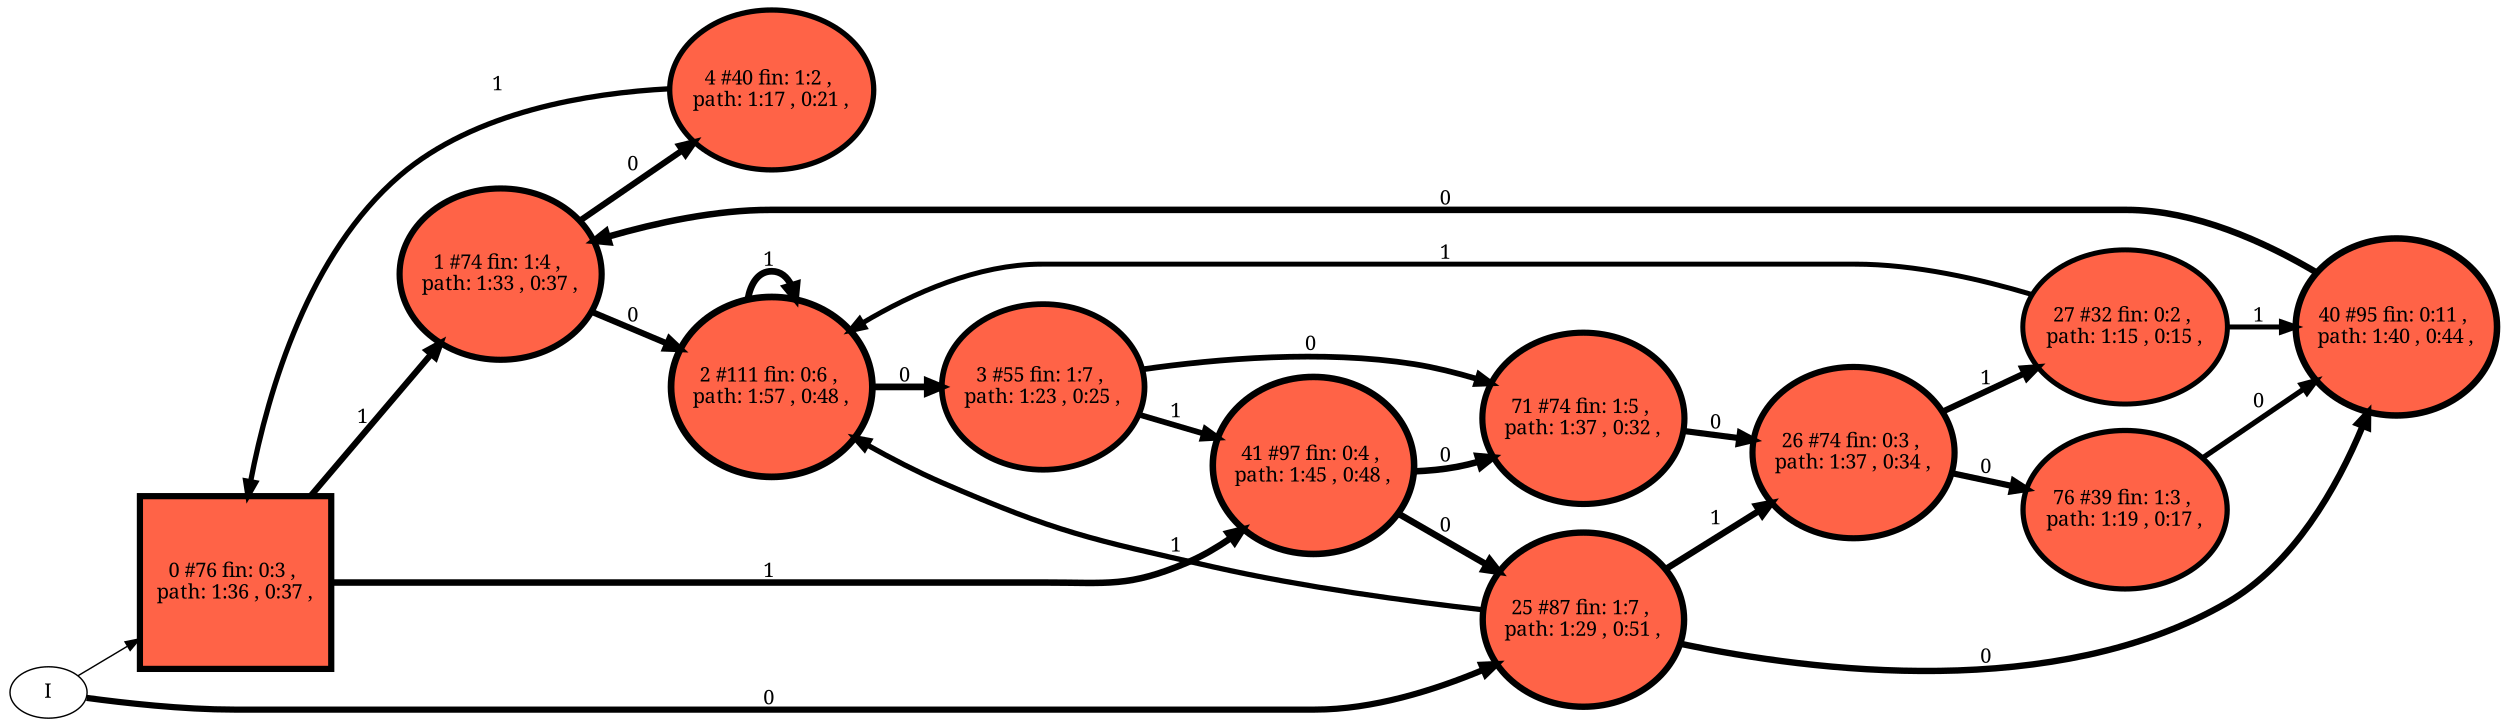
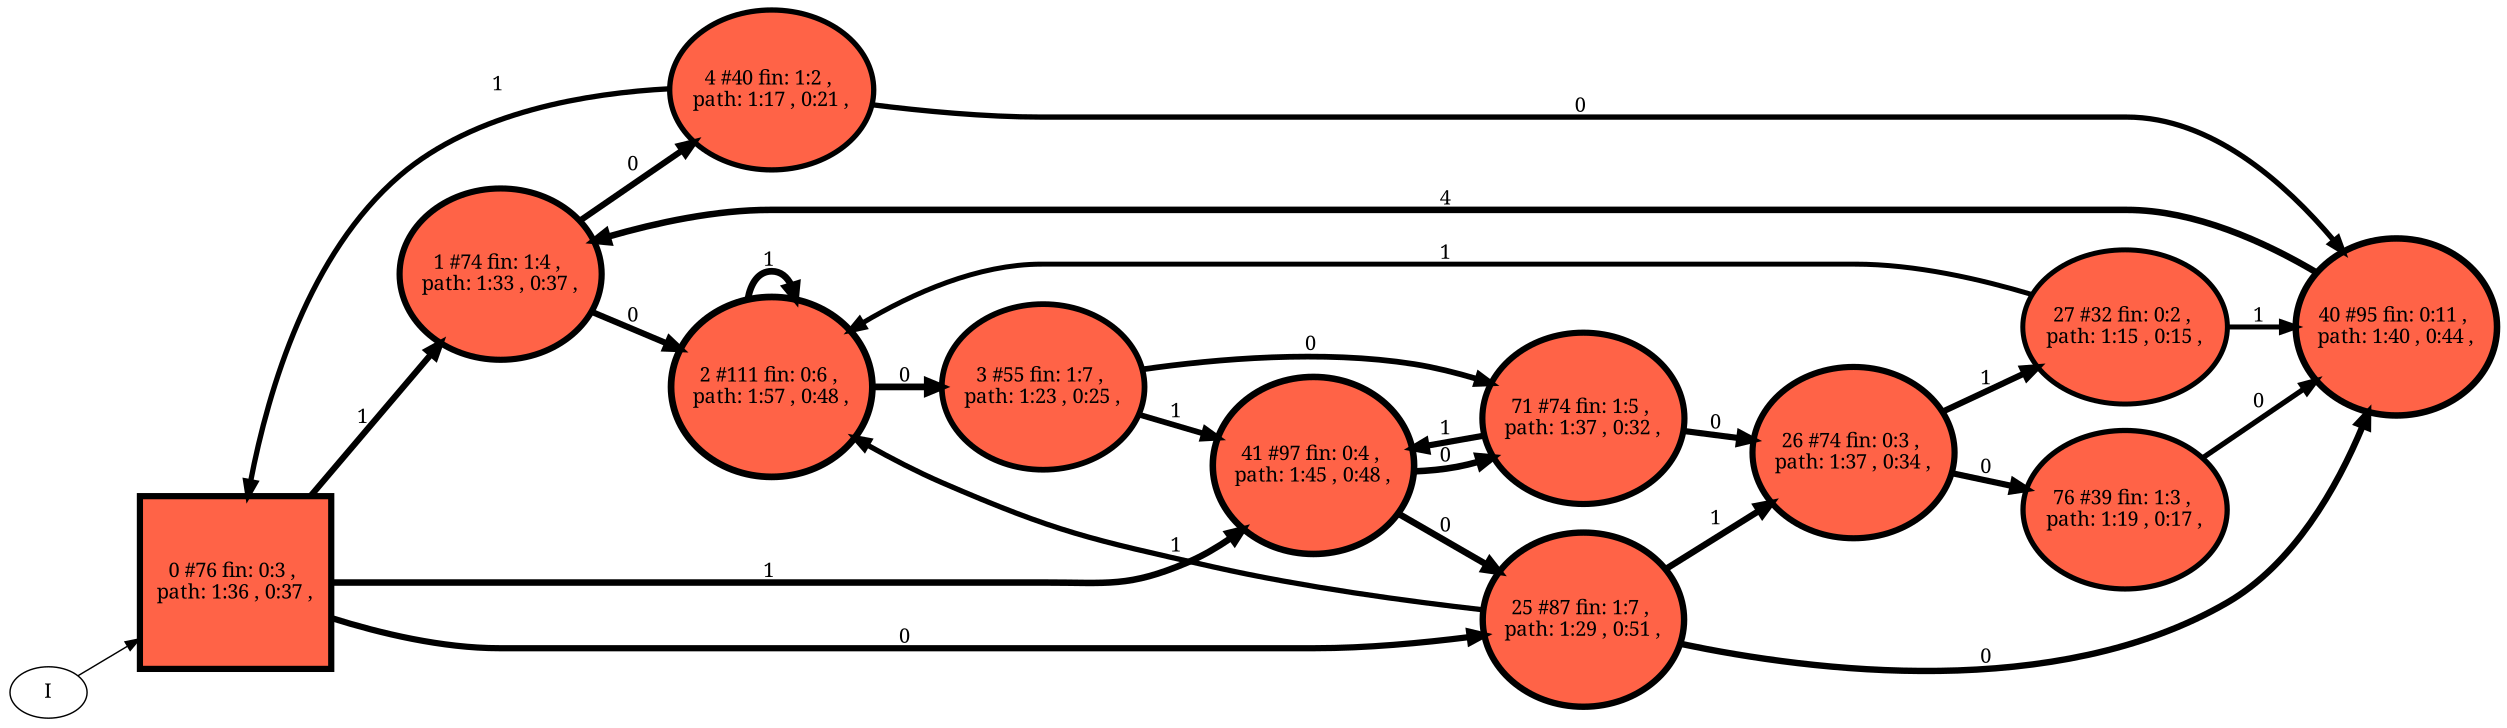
edge "4 #40 fin: 1:2 , path: 1:17 , 0:21 ," -> "40 #95 fin: 0:11 , path: 1:40 , 0:44 ,": added, label "0"
edge "40 #95 fin: 0:11 , path: 1:40 , 0:44 ," -> "1 #74 fin: 1:4 , path: 1:33 , 0:37 ,": label "0 " -> "4 "
edge "71 #74 fin: 1:5 , path: 1:37 , 0:32 ," -> "41 #97 fin: 0:4 , path: 1:45 , 0:48 ,": added, label "1"
edge "I" -> "25 #87 fin: 1:7 , path: 1:29 , 0:51 ,": now "0 #76 fin: 0:3 , path: 1:36 , 0:37 ," -> "25 #87 fin: 1:7 , path: 1:29 , 0:51 ,"
